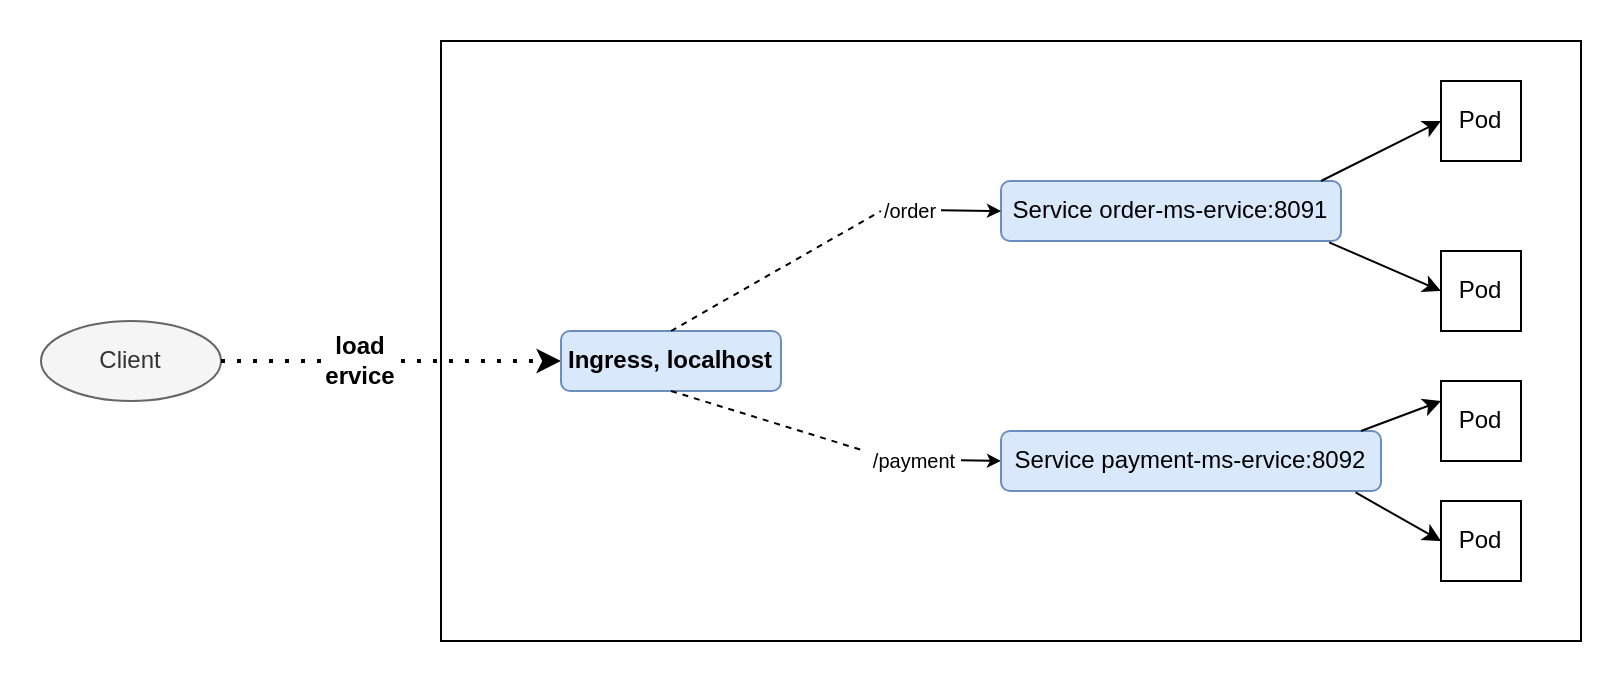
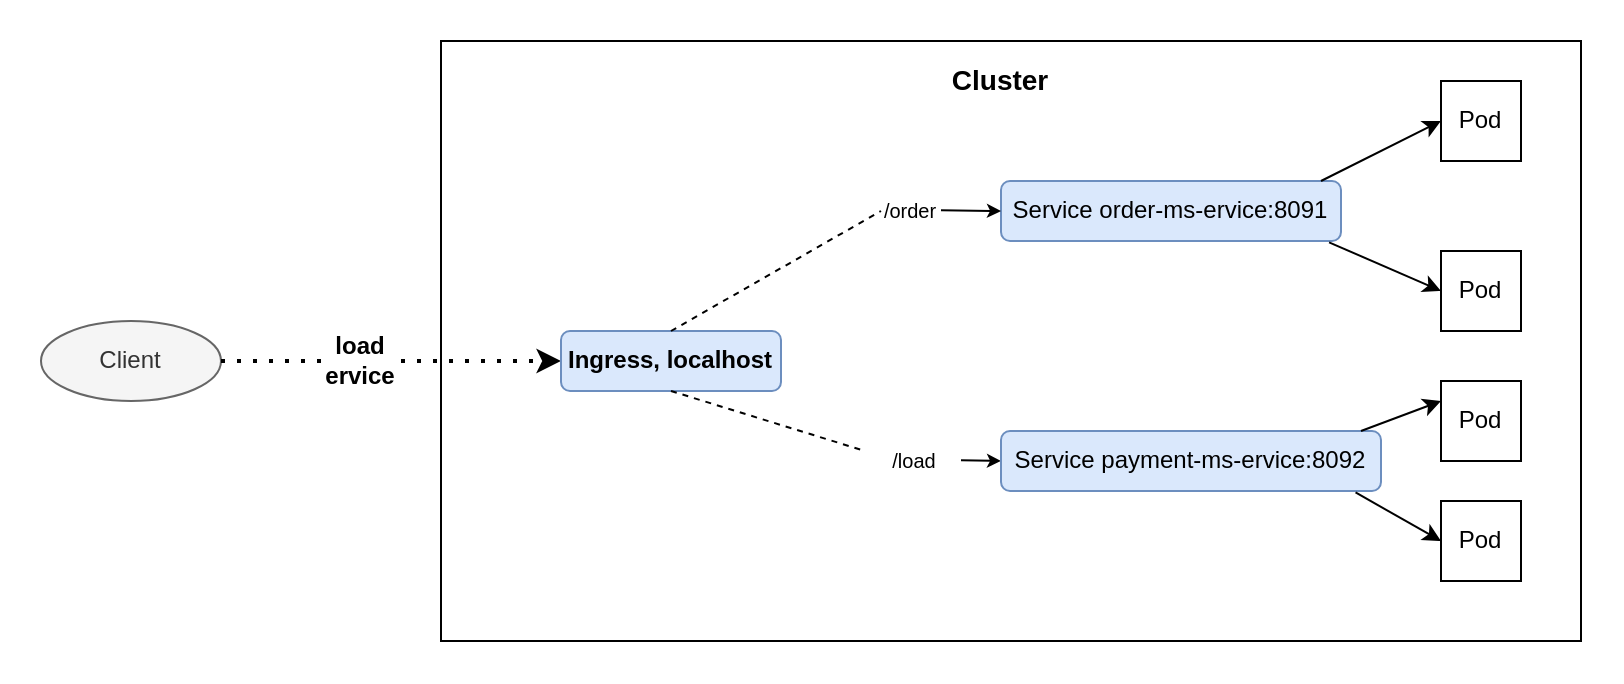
node "Cluster": added
node "/payment": label "/payment" -> "/load"
